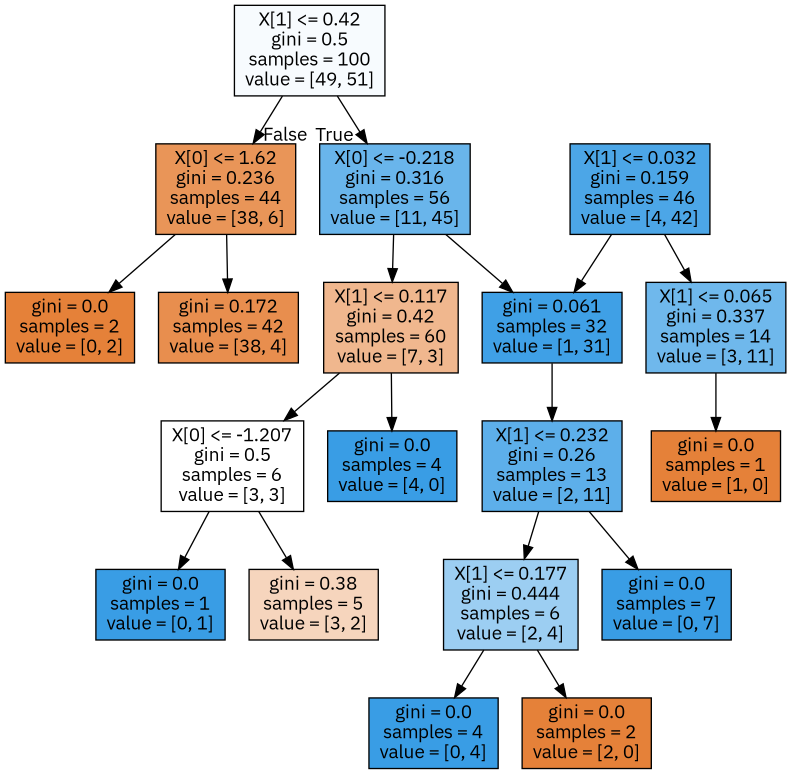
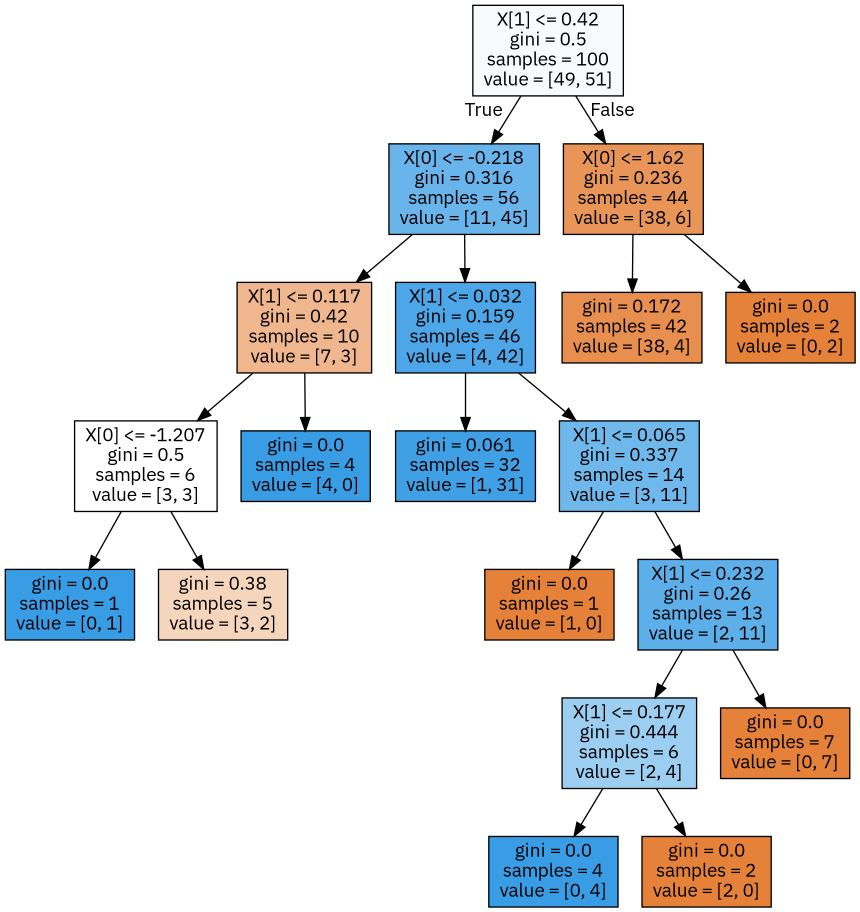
edge "X[0] <= -0.218 gini = 0.316 samples = 56 value = [11, 45]" -> "gini = 0.061 samples = 32 value = [1, 31]": now "X[0] <= -0.218 gini = 0.316 samples = 56 value = [11, 45]" -> "X[1] <= 0.032 gini = 0.159 samples = 46 value = [4, 42]"
node "X[1] <= 0.117 gini = 0.42 samples = 60 value = [7, 3]": label "X[1] <= 0.117 gini = 0.42 samples = 60 value = [7, 3]" -> "X[1] <= 0.117 gini = 0.42 samples = 10 value = [7, 3]"
edge "gini = 0.061 samples = 32 value = [1, 31]" -> "X[1] <= 0.232 gini = 0.26 samples = 13 value = [2, 11]": now "X[1] <= 0.065 gini = 0.337 samples = 14 value = [3, 11]" -> "X[1] <= 0.232 gini = 0.26 samples = 13 value = [2, 11]"
node "gini = 0.0 samples = 7 value = [0, 7]": fillcolor #399de5 -> #e58139
